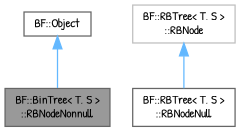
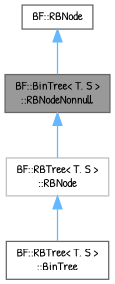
node "BF::Object": label "BF::Object" -> "BF::RBNode"
node "BF::RBTree< T, S > ::RBNodeNull": label "BF::RBTree< T, S > ::RBNodeNull" -> "BF::RBTree< T, S > ::BinTree"
edge "BF::RBTree< T, S > ::RBNode" -> "BF::BinTree< T, S > ::RBNodeNonnull": added
